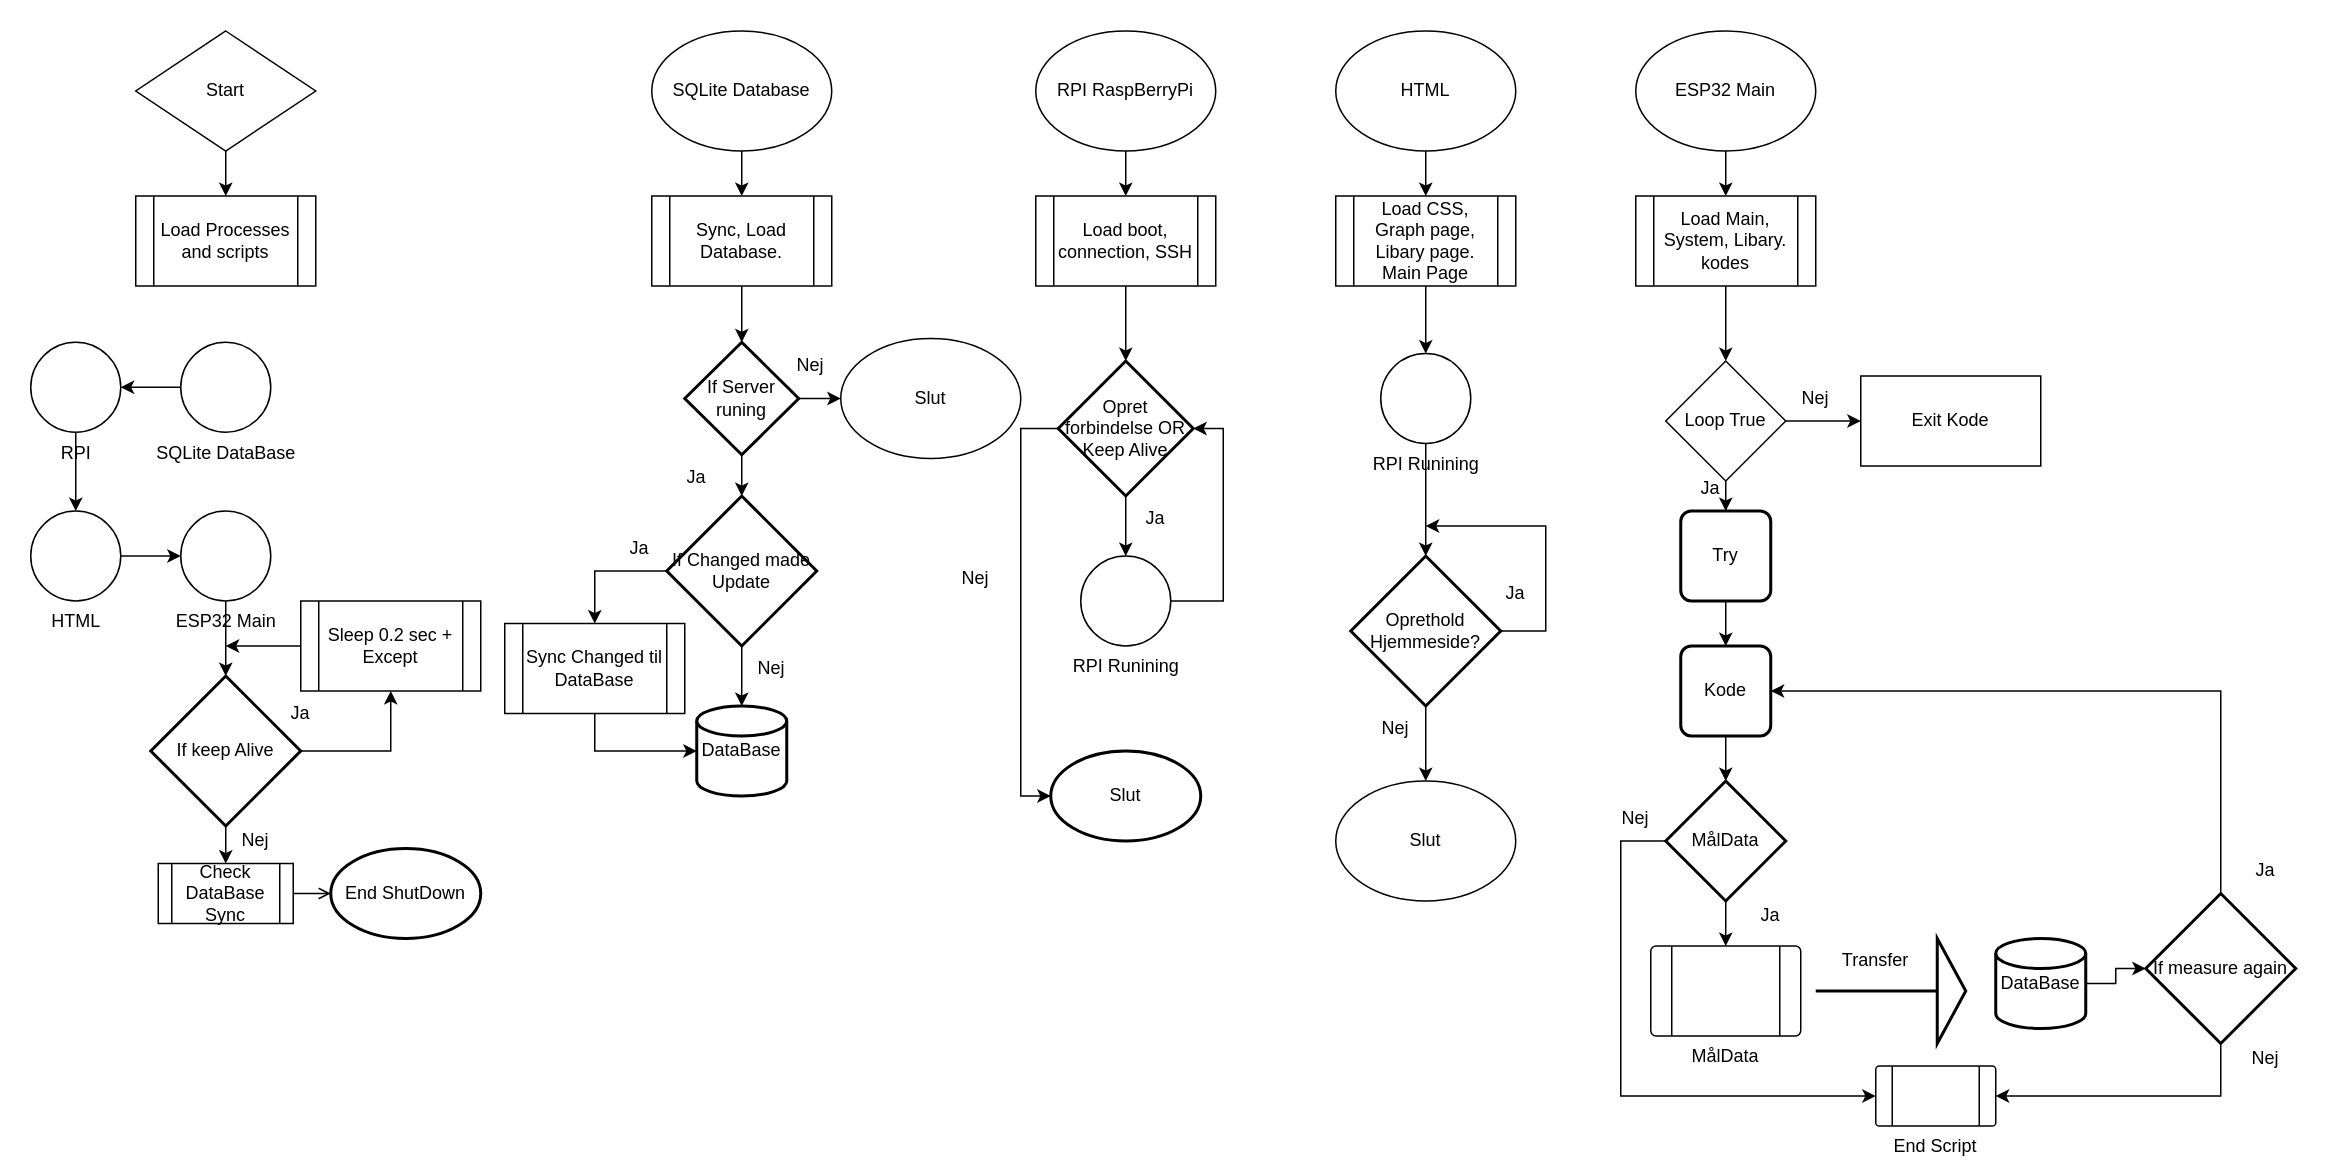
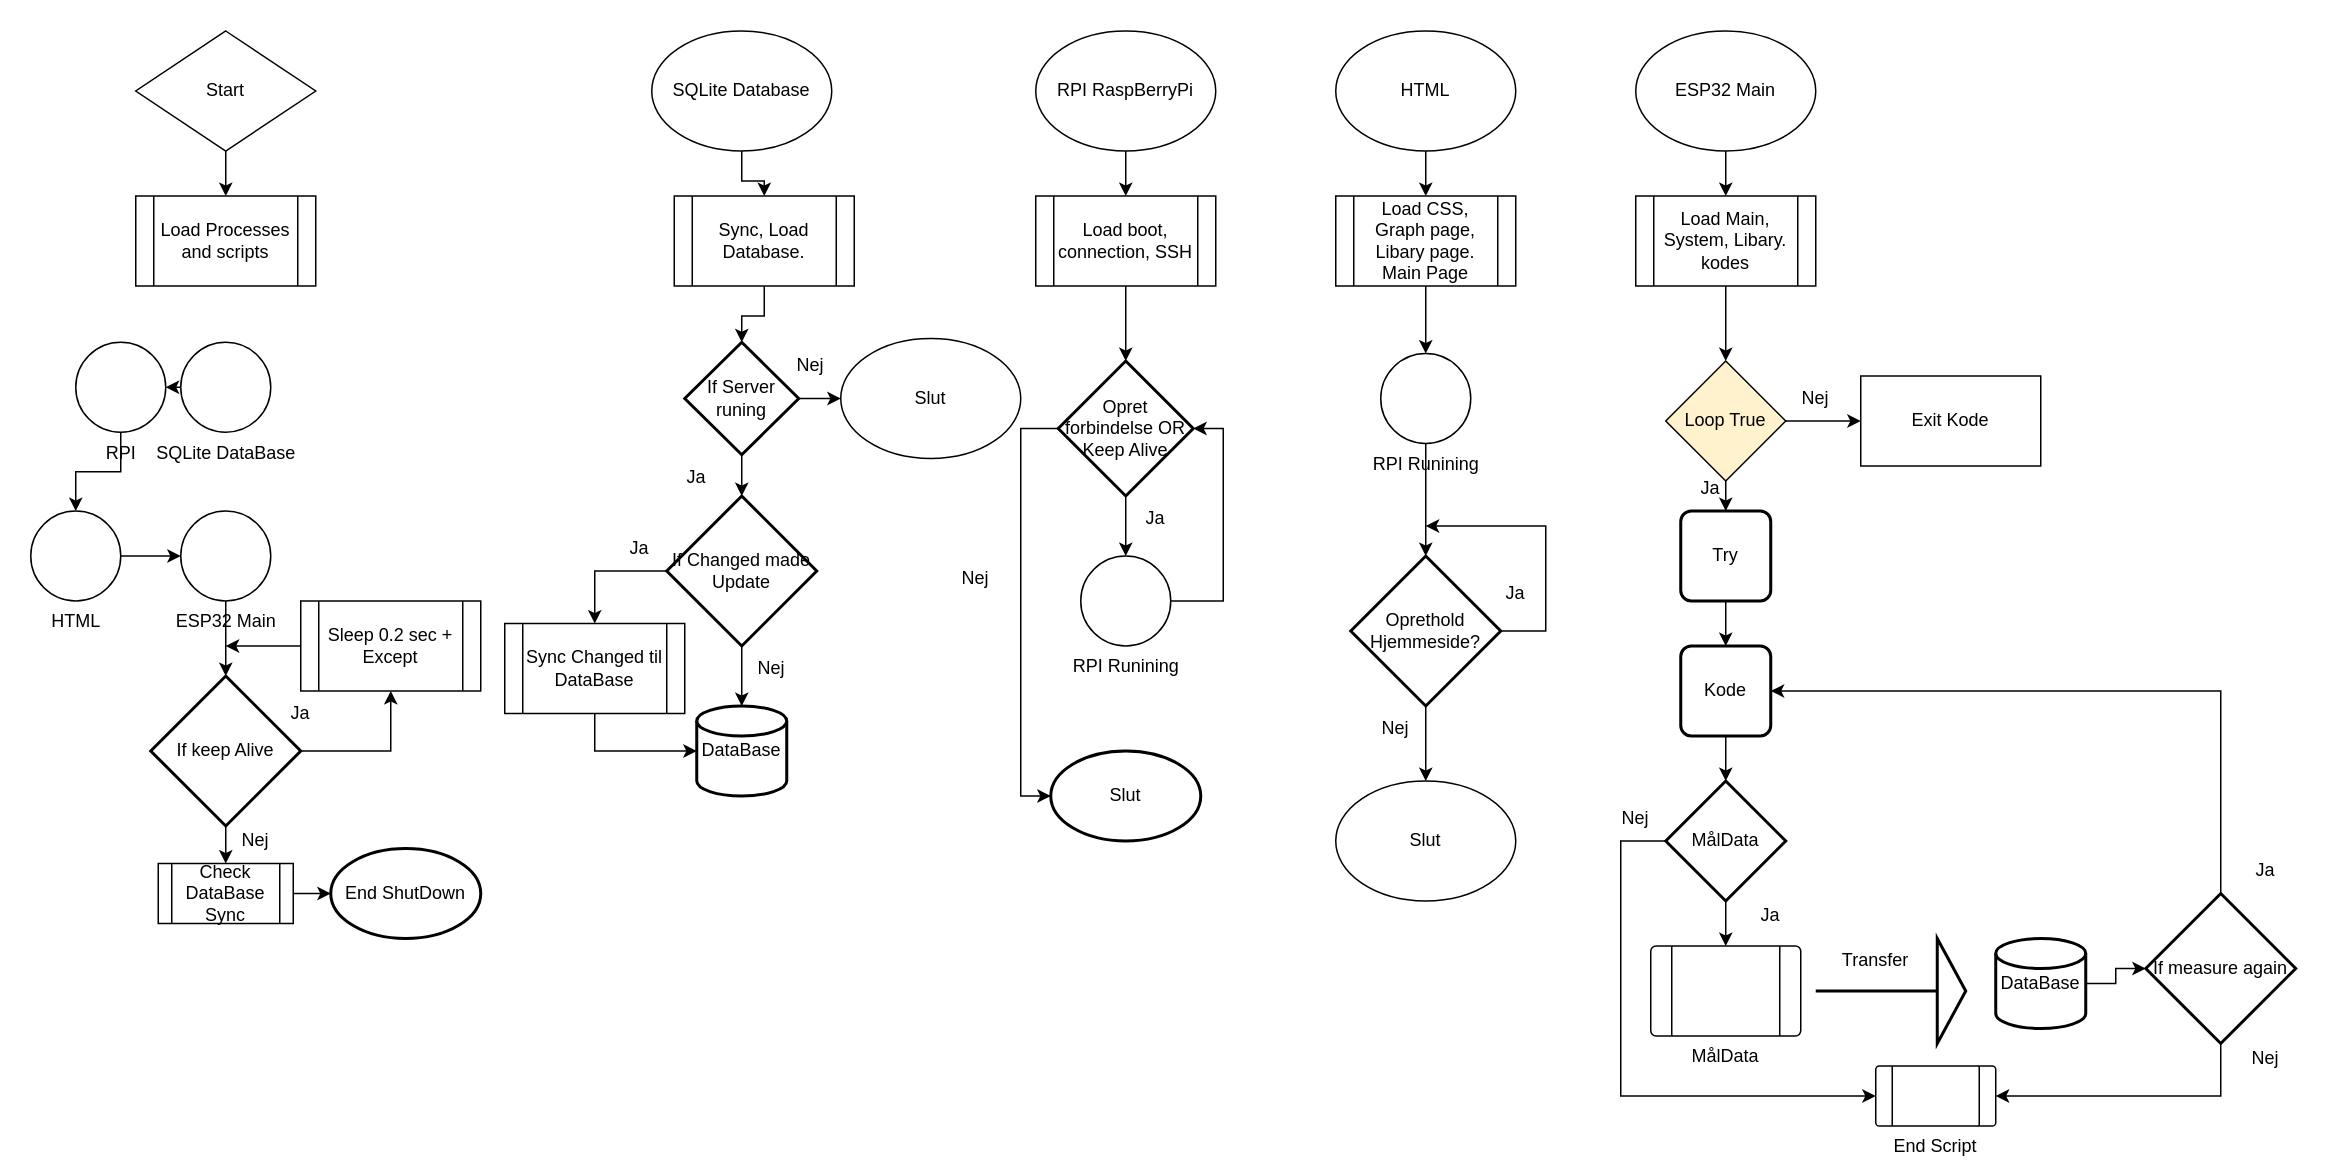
node "Sync, Load Database.": moved (742, 241) -> (764, 241)
node "RPI": moved (76, 387) -> (121, 387)
node "Loop True": fillcolor #ffffff -> #fff2cc
edge "Check DataBase Sync" -> "End ShutDown": arrowhead open -> classic
